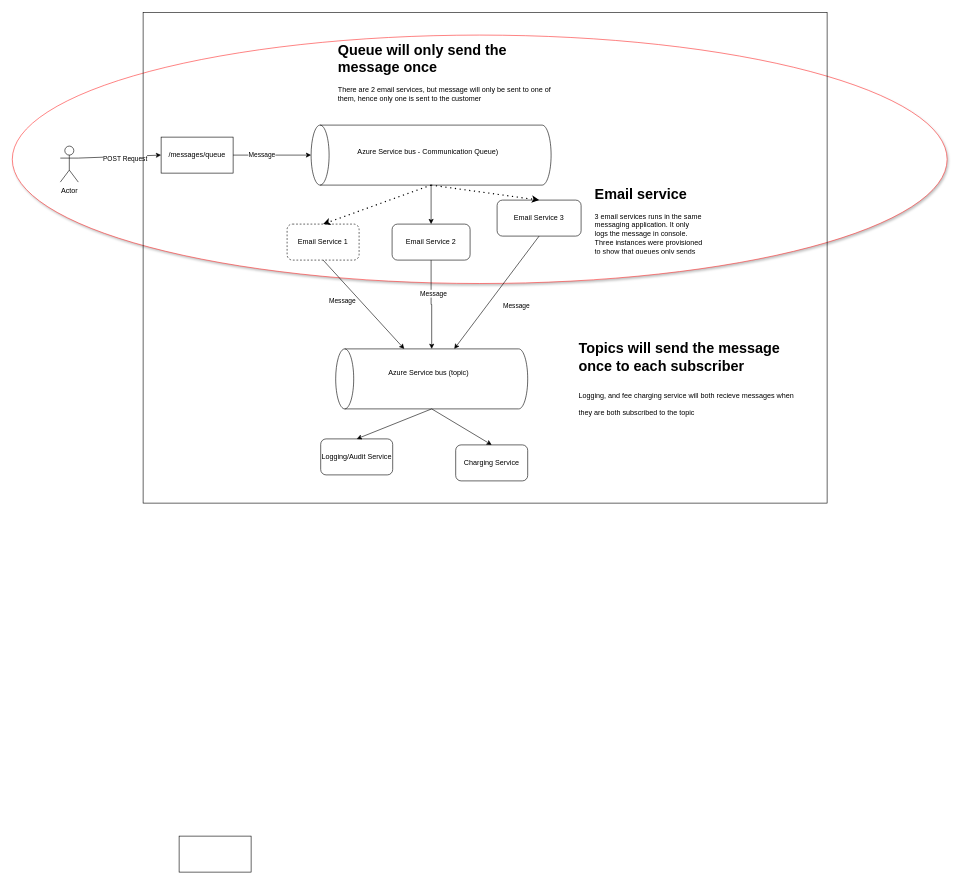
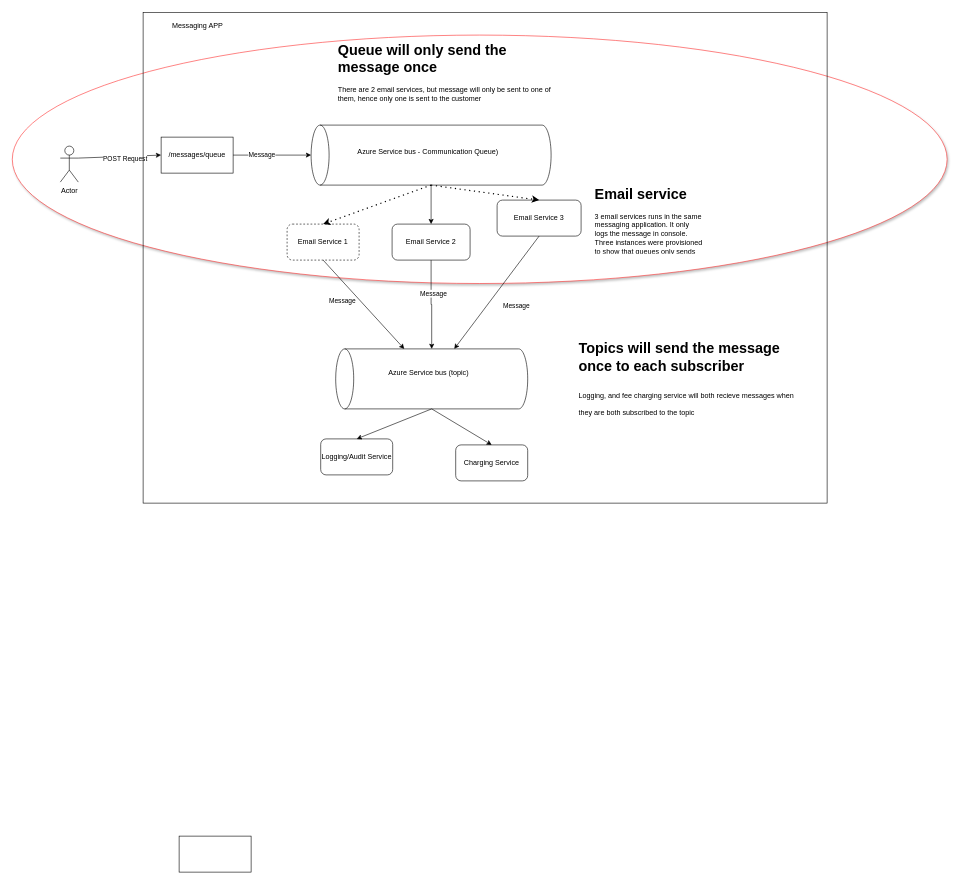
node "Messaging APP": added
